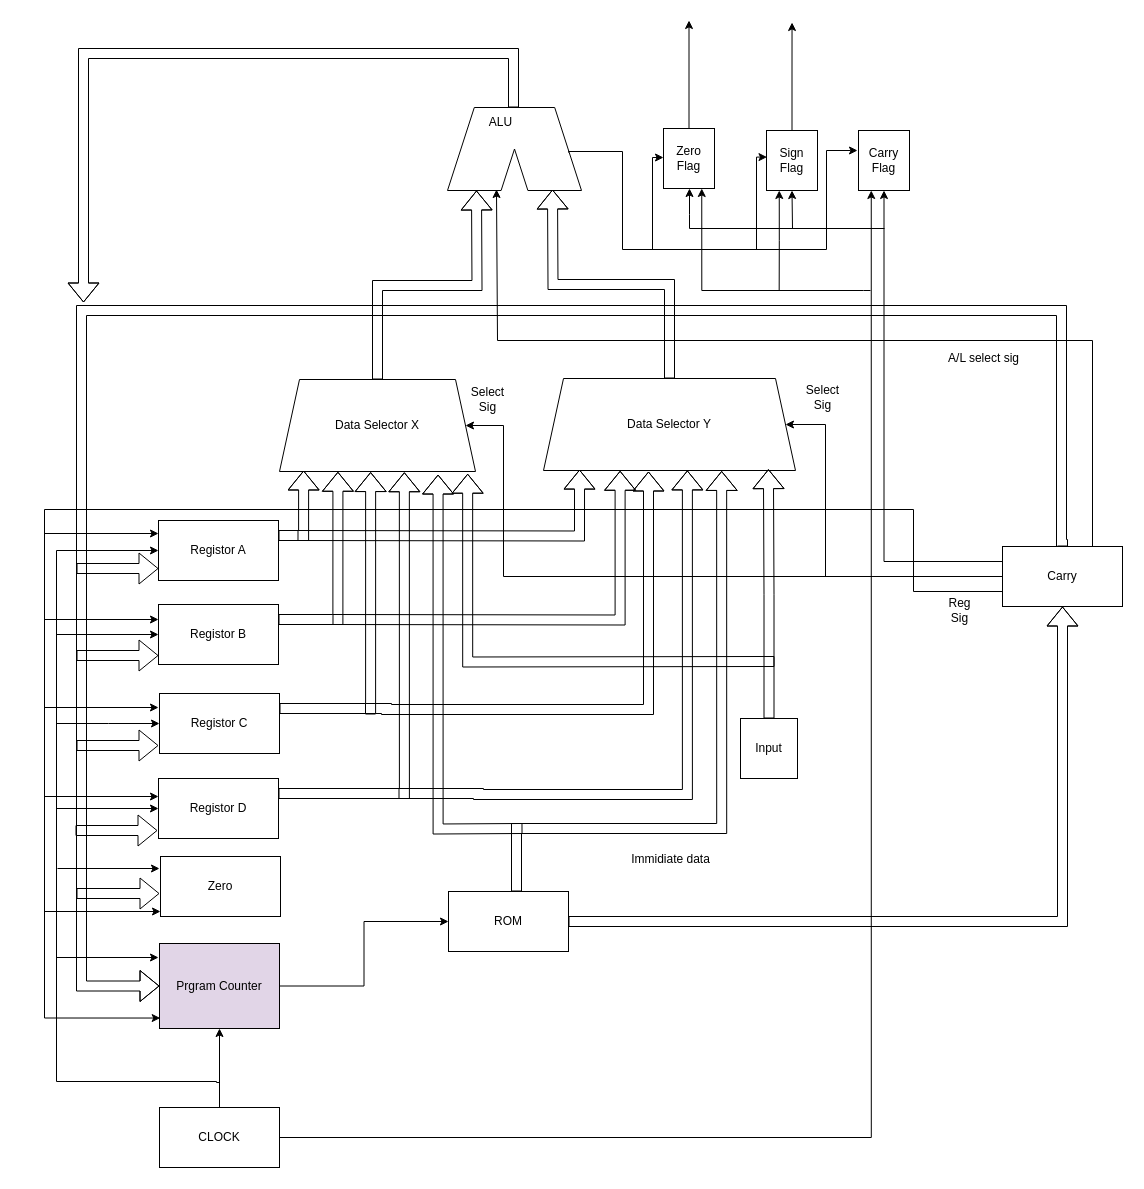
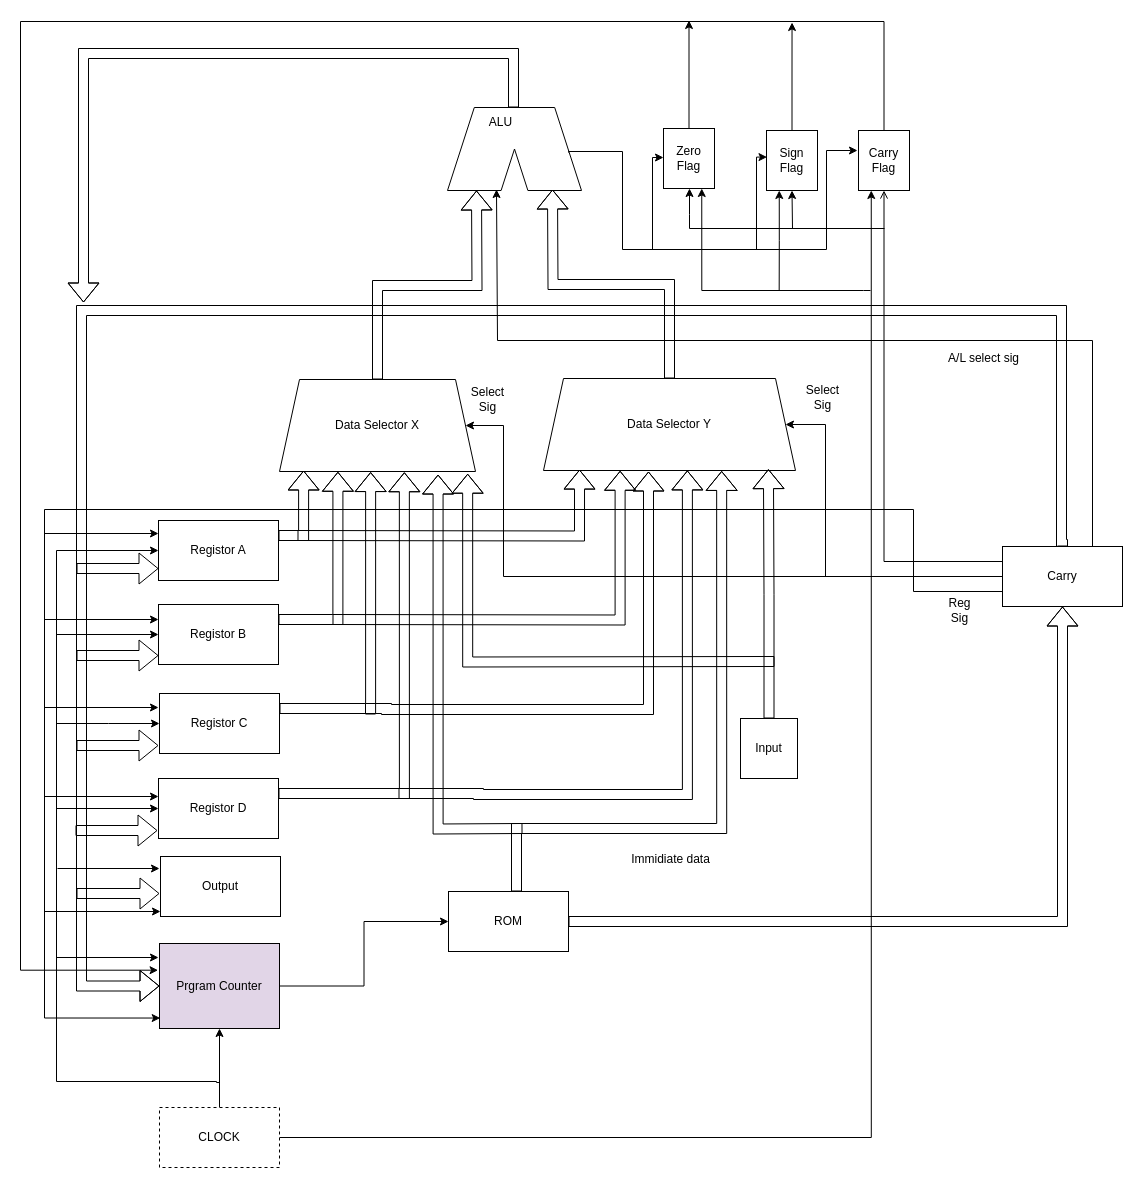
edge "Carry Flag" -> "Prgram Counter": added
edge "Carry" -> "Carry Flag": arrowhead classic -> open
node "Zero": label "Zero" -> "Output"
node "CLOCK": style solid -> dashed
